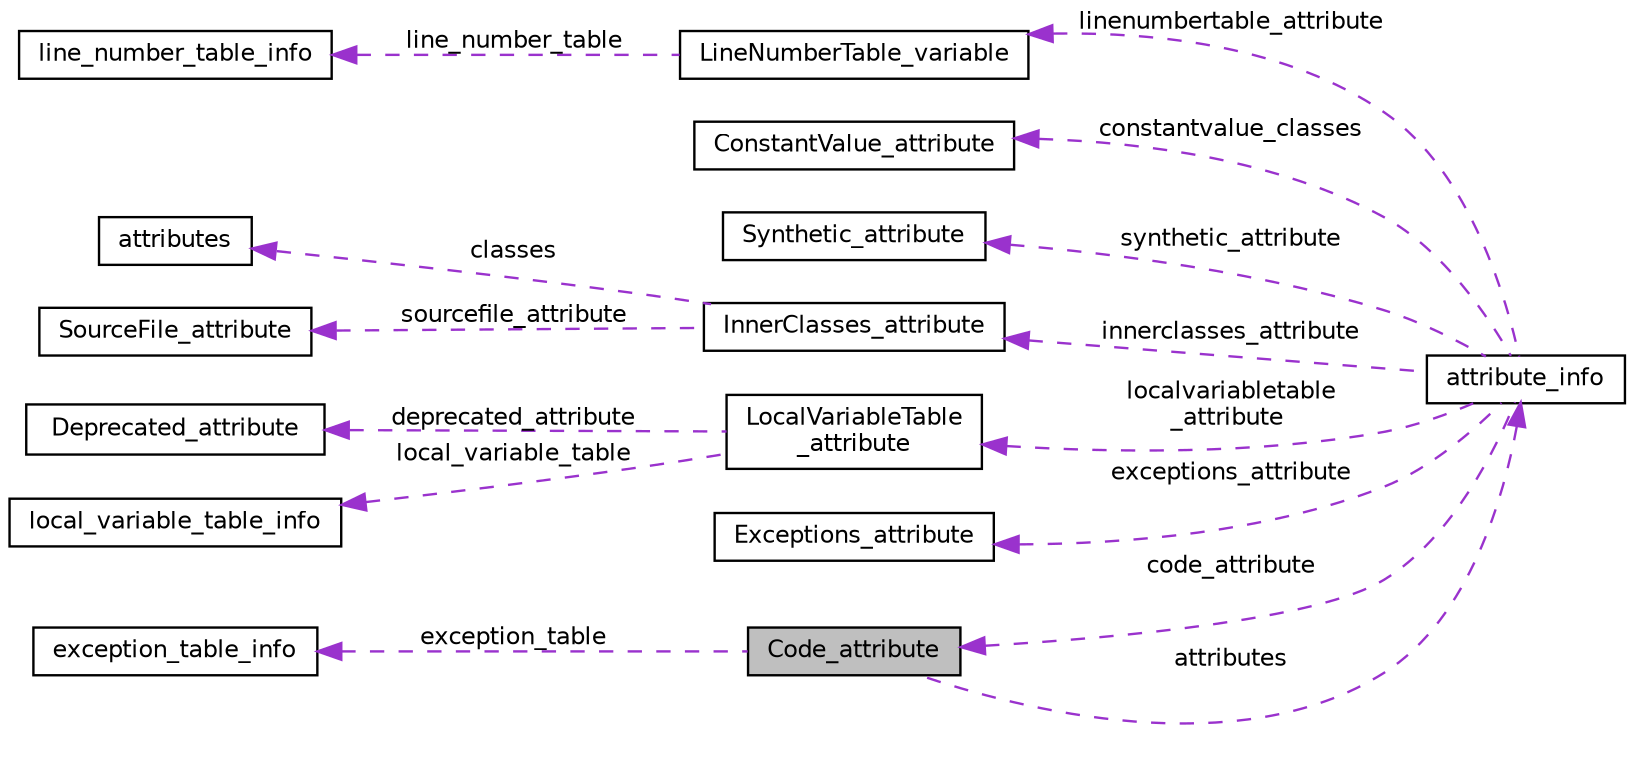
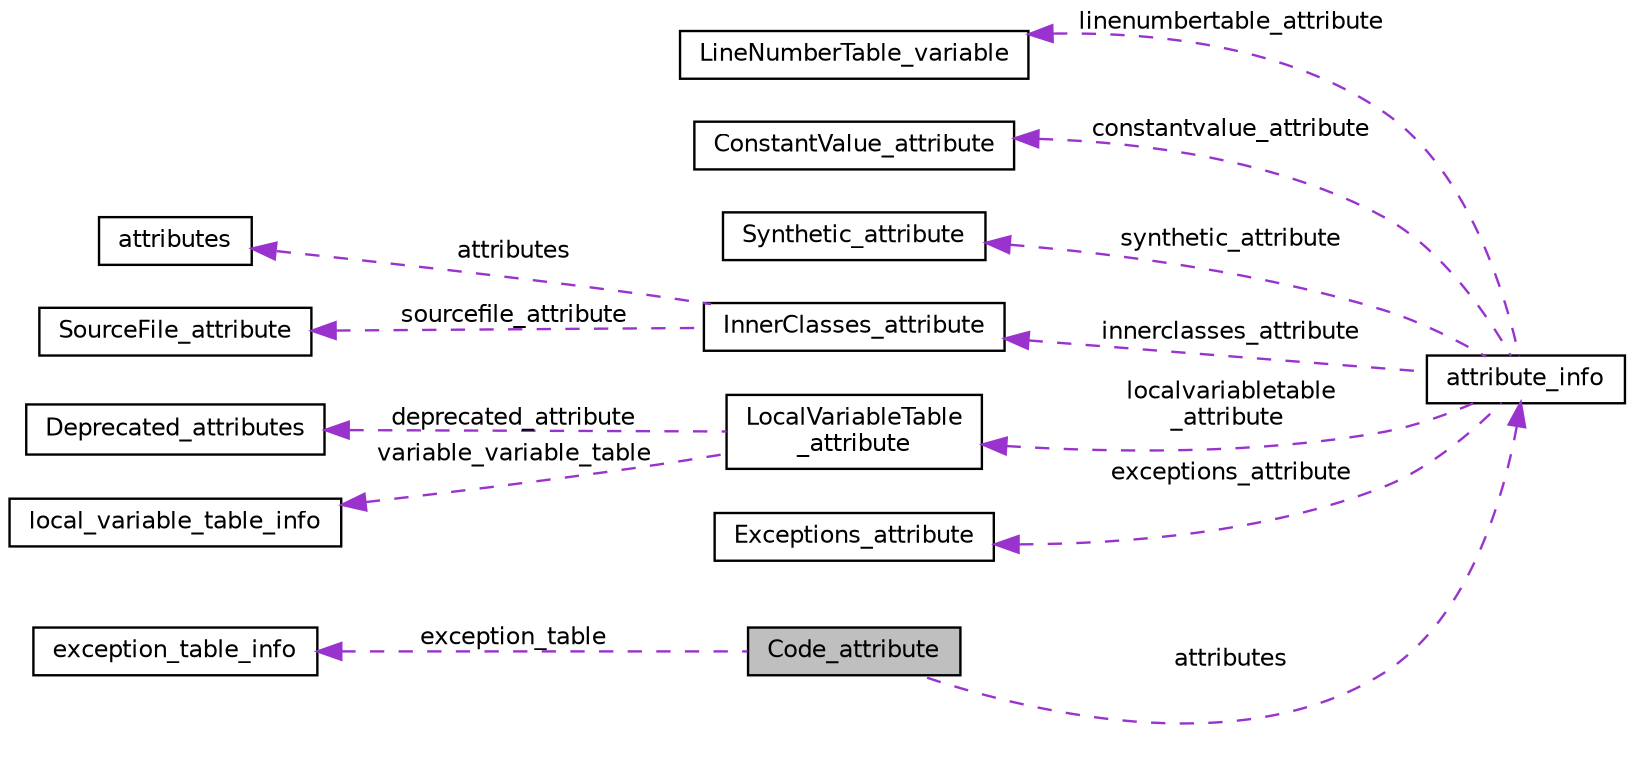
node "line_number_table_info": removed
edge "attribute_info" -> "ConstantValue_attribute": label " constantvalue_classes" -> " constantvalue_attribute"
edge "InnerClasses_attribute" -> "attributes": label " classes" -> " attributes"
node "Deprecated_attribute": label "Deprecated_attribute" -> "Deprecated_attributes"
edge "LocalVariableTable _attribute" -> "local_variable_table_info": label " local_variable_table" -> " variable_variable_table"
edge "attribute_info" -> "Code_attribute": removed, label "code_attribute"
